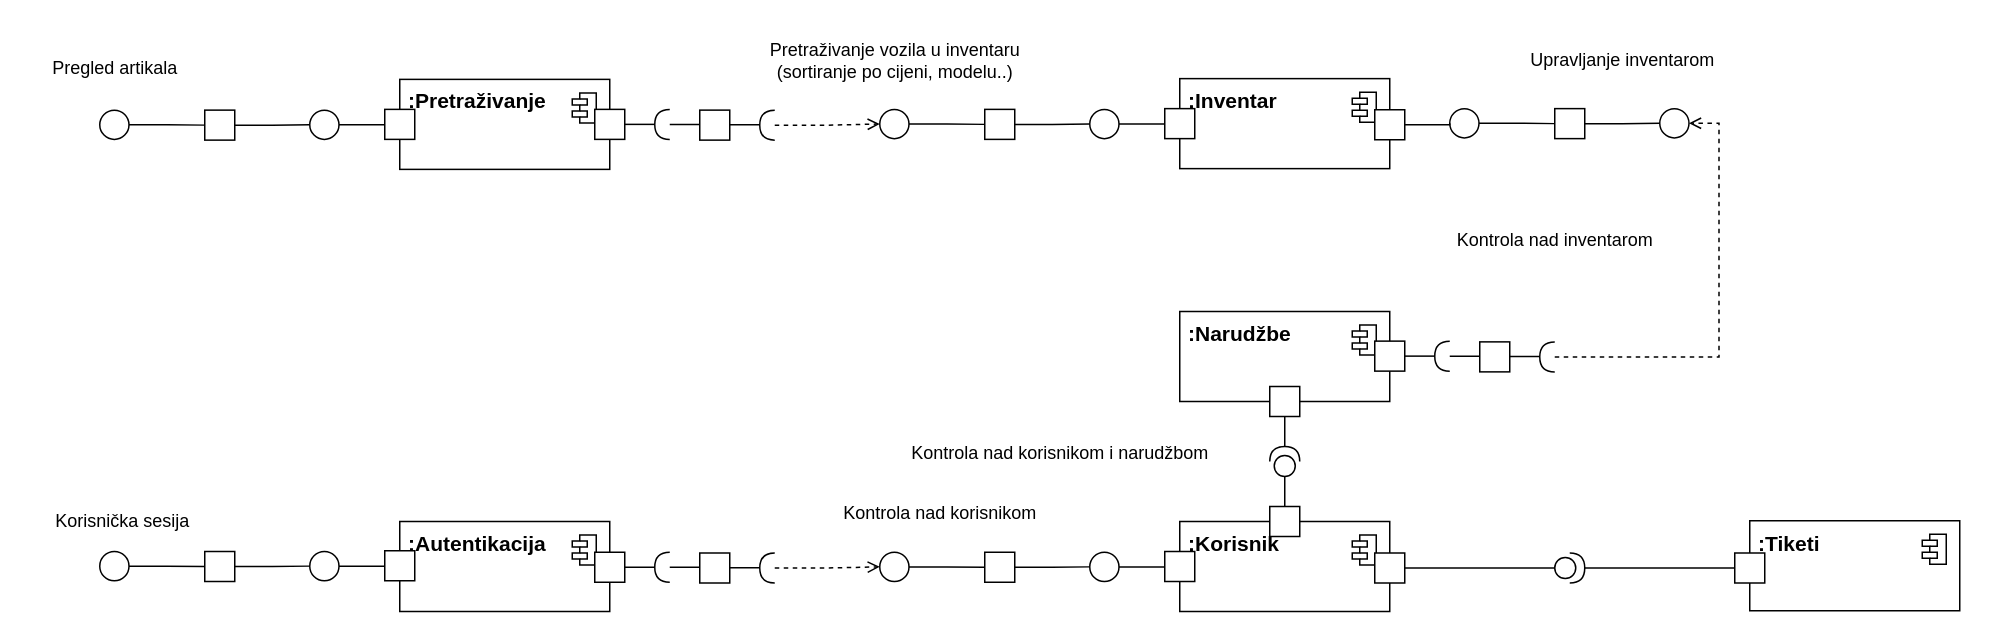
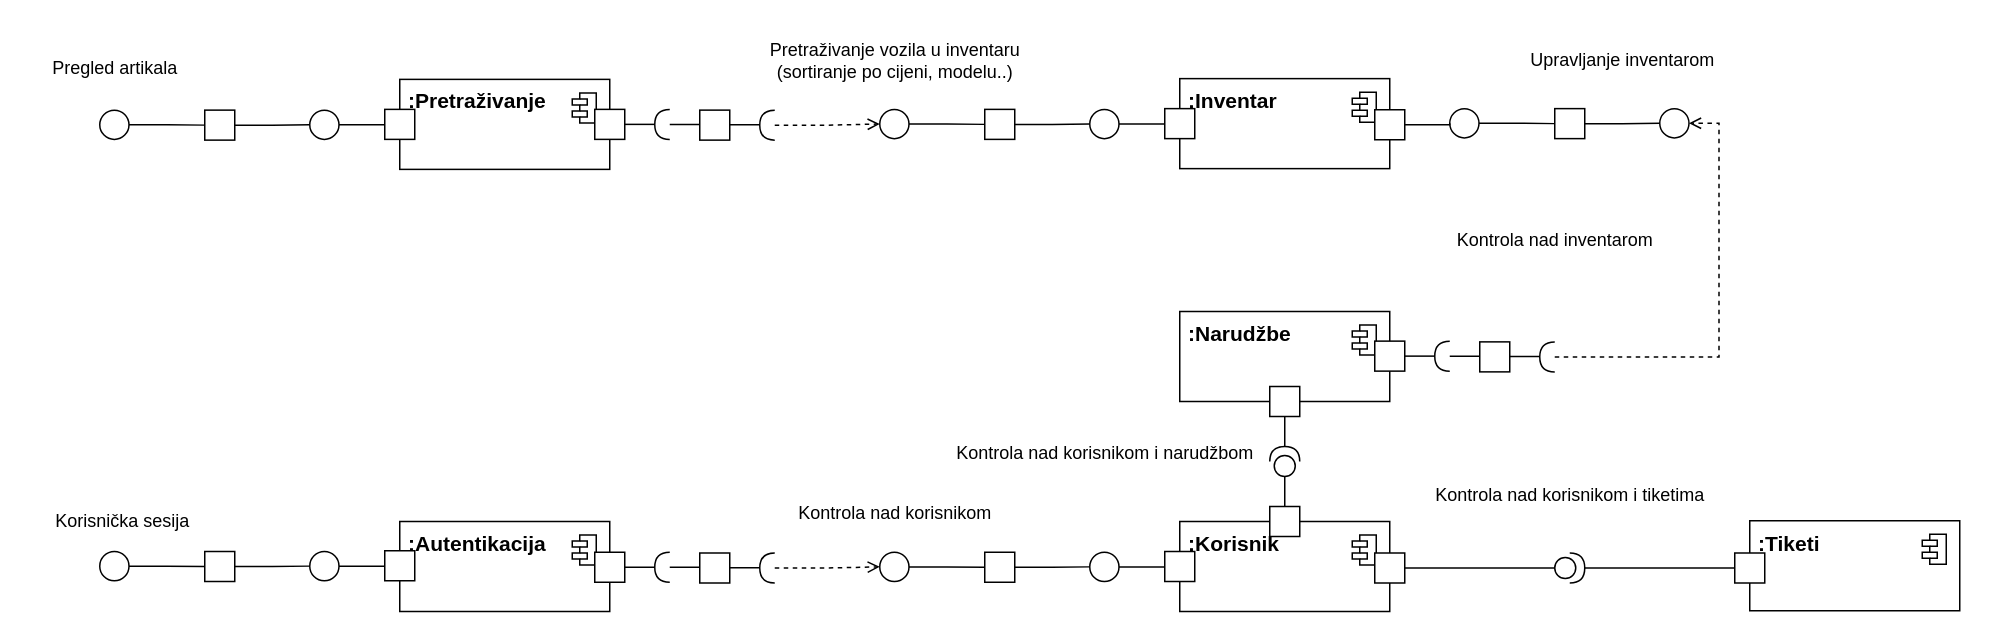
node "Kontrola nad korisnikom i narudžbom": moved (1059, 454) -> (1104, 454)
node "Kontrola nad korisnikom i tiketima": added
node "Kontrola nad korisnikom": moved (940, 514) -> (895, 514)
